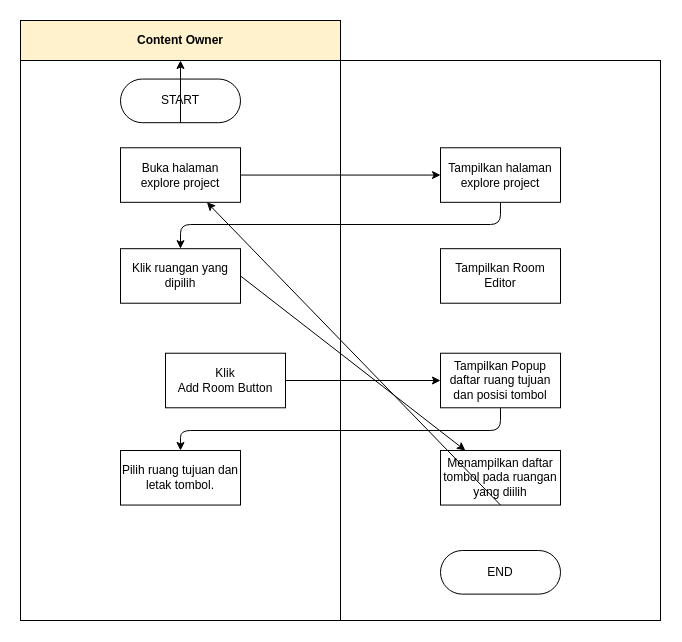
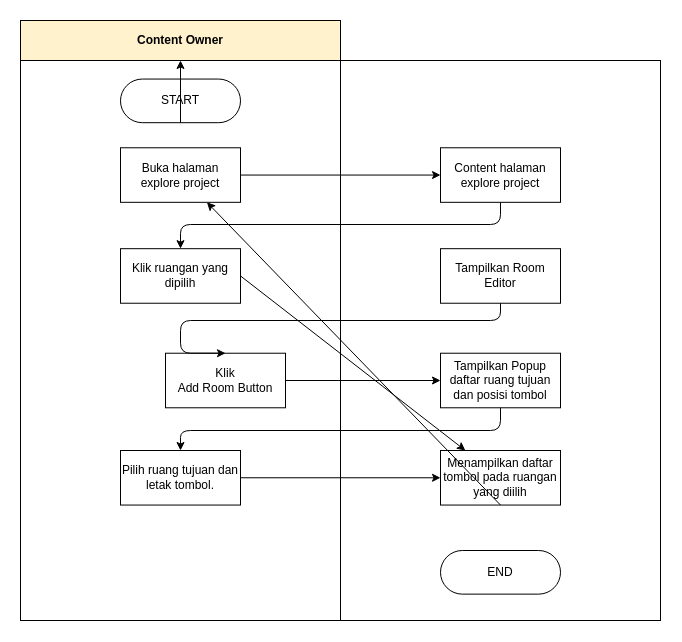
node "Tampilkan halaman explore project": label "Tampilkan halaman explore project" -> "Content halaman explore project"
edge "Tampilkan Room Editor" -> "Klik Add Room Button": added
edge "Pilih ruang tujuan dan letak tombol." -> "Menampilkan daftar tombol pada ruangan yang diilih": added
